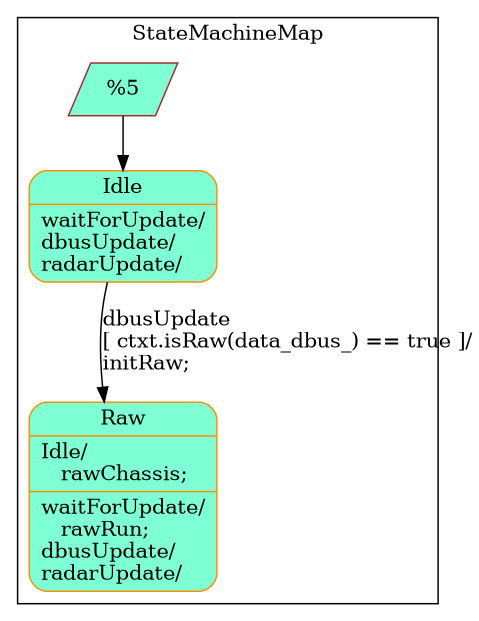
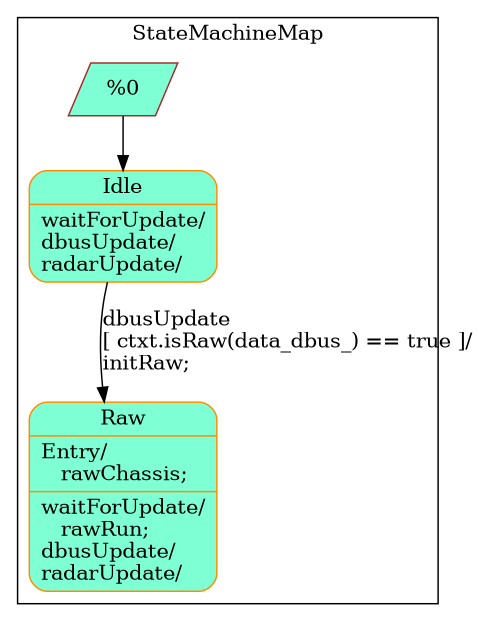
node "%5": label "%5" -> "%0"
node "Raw": text "Idle/" -> "Entry/"
